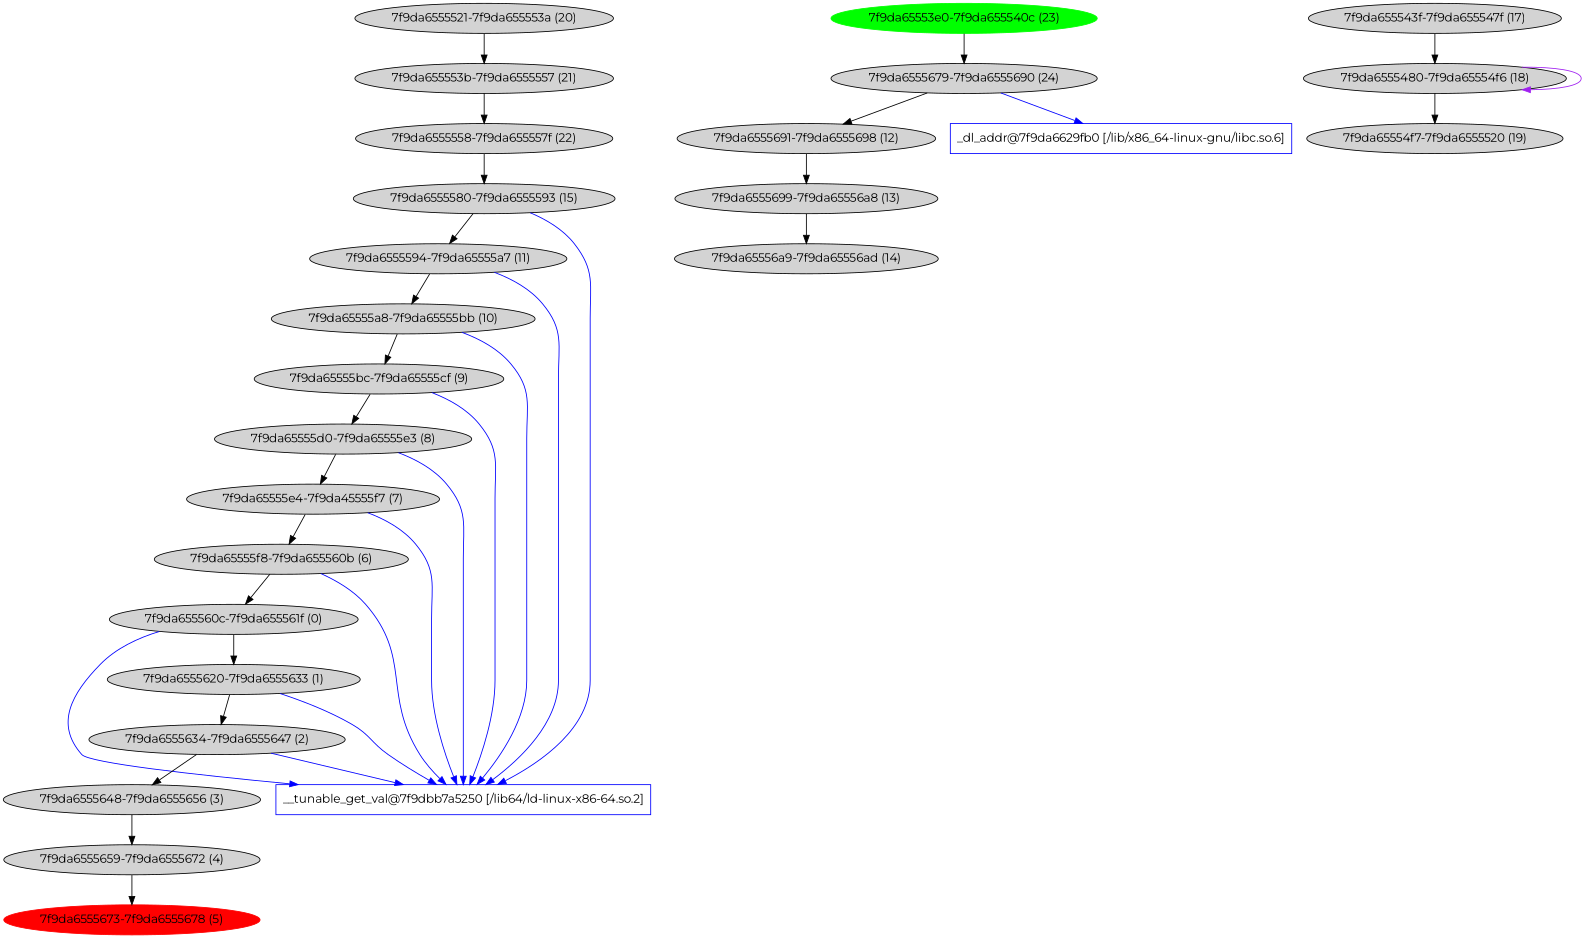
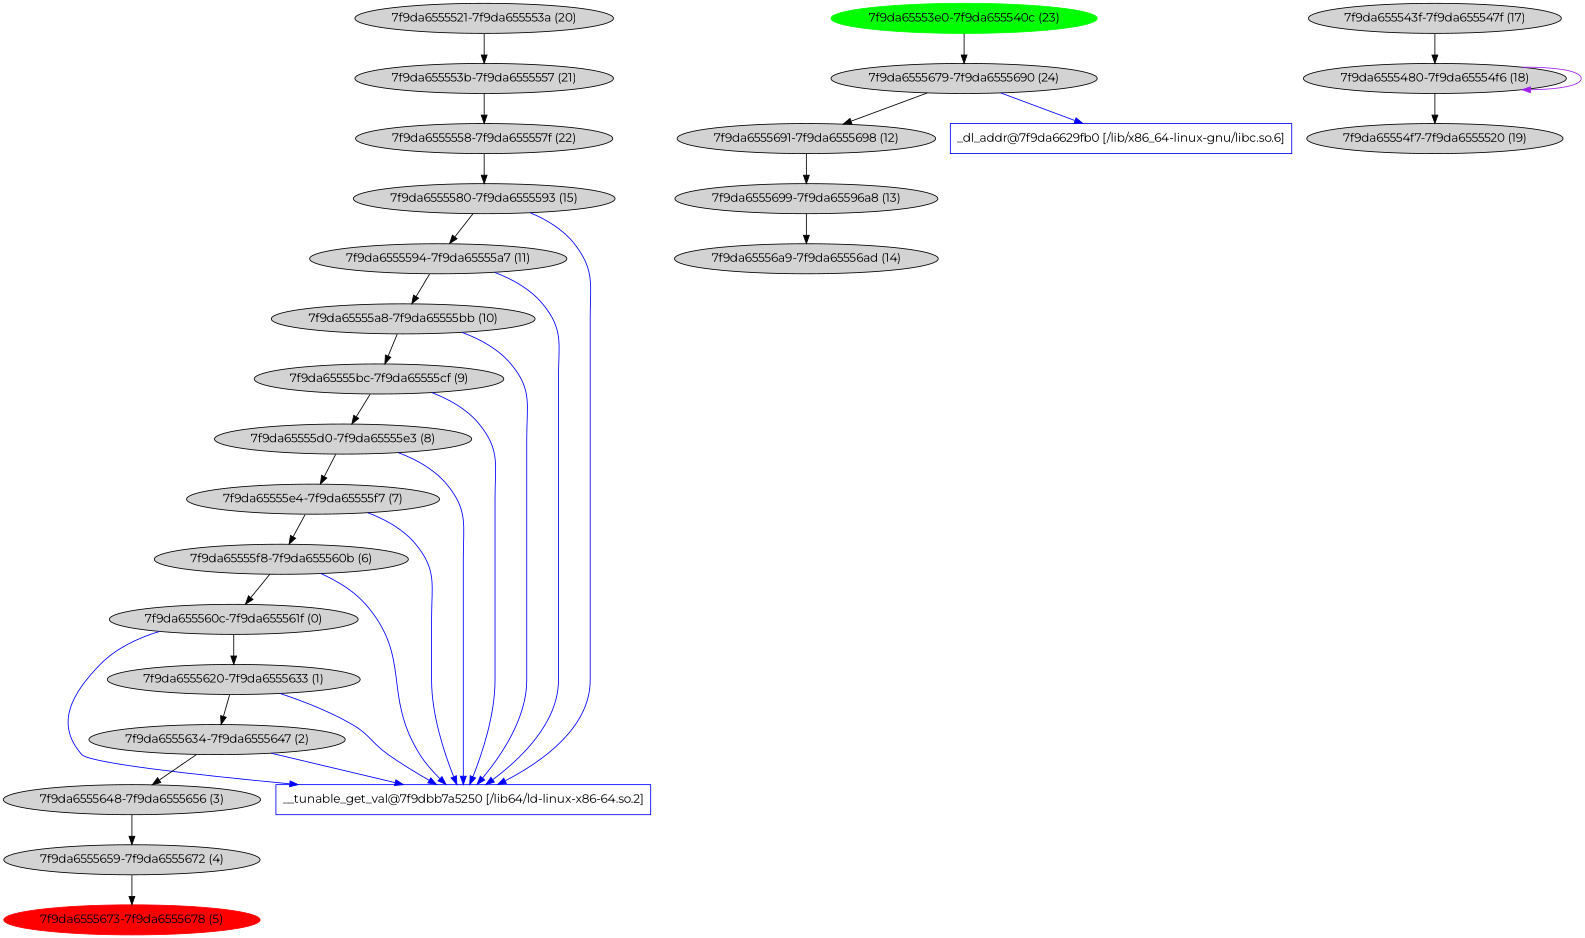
node "7f9da6555699-7f9da65556a8 (13)": label "7f9da6555699-7f9da65556a8 (13)" -> "7f9da6555699-7f9da65596a8 (13)"
node "7f9da65555e4-7f9da45555f7 (7)": label "7f9da65555e4-7f9da45555f7 (7)" -> "7f9da65555e4-7f9da65555f7 (7)"
